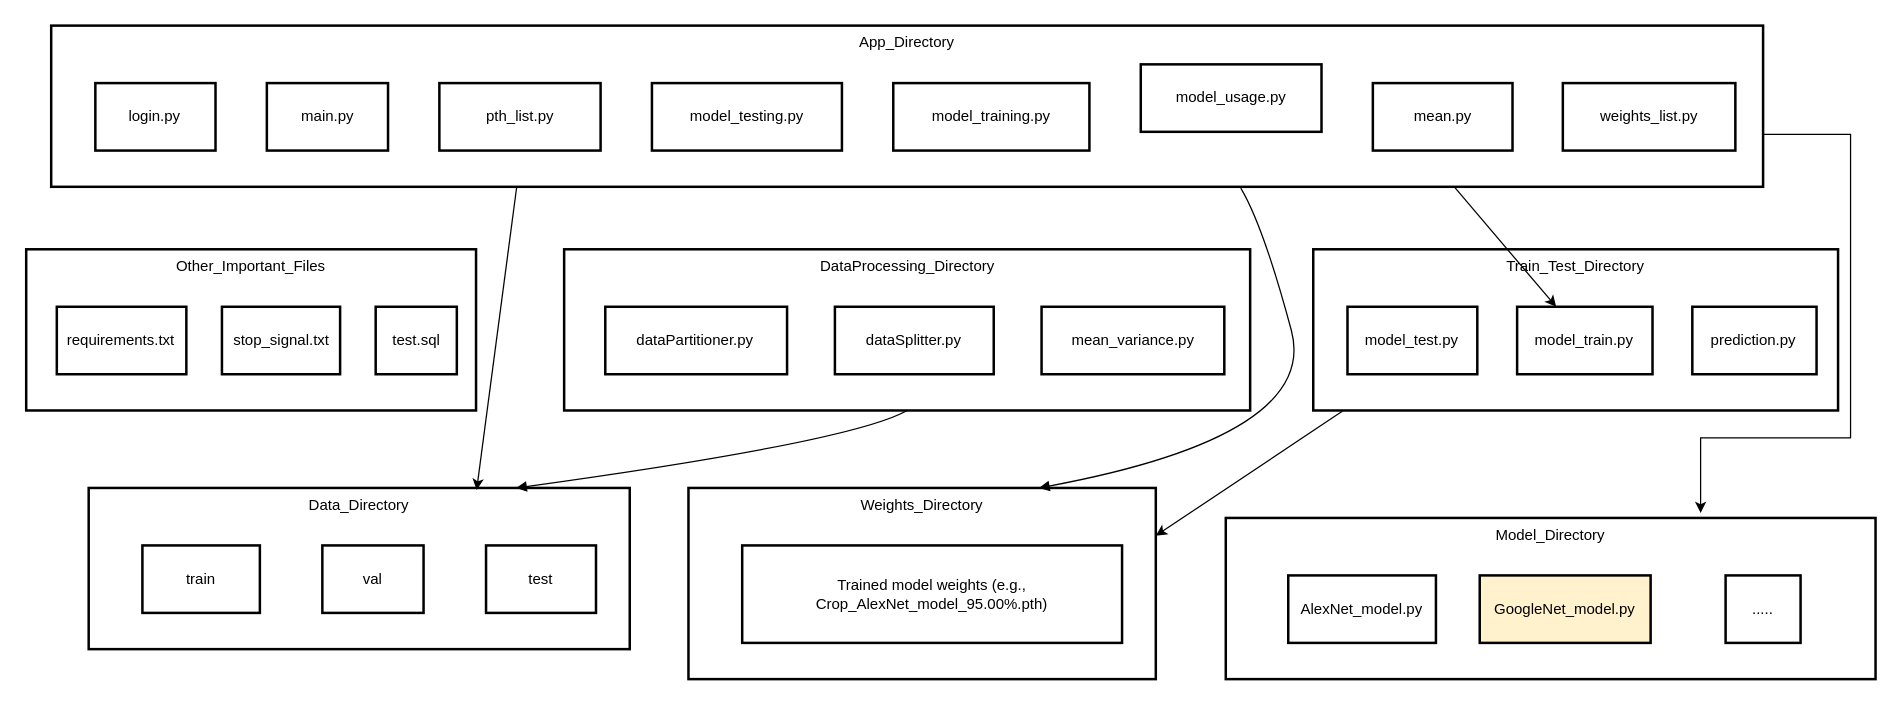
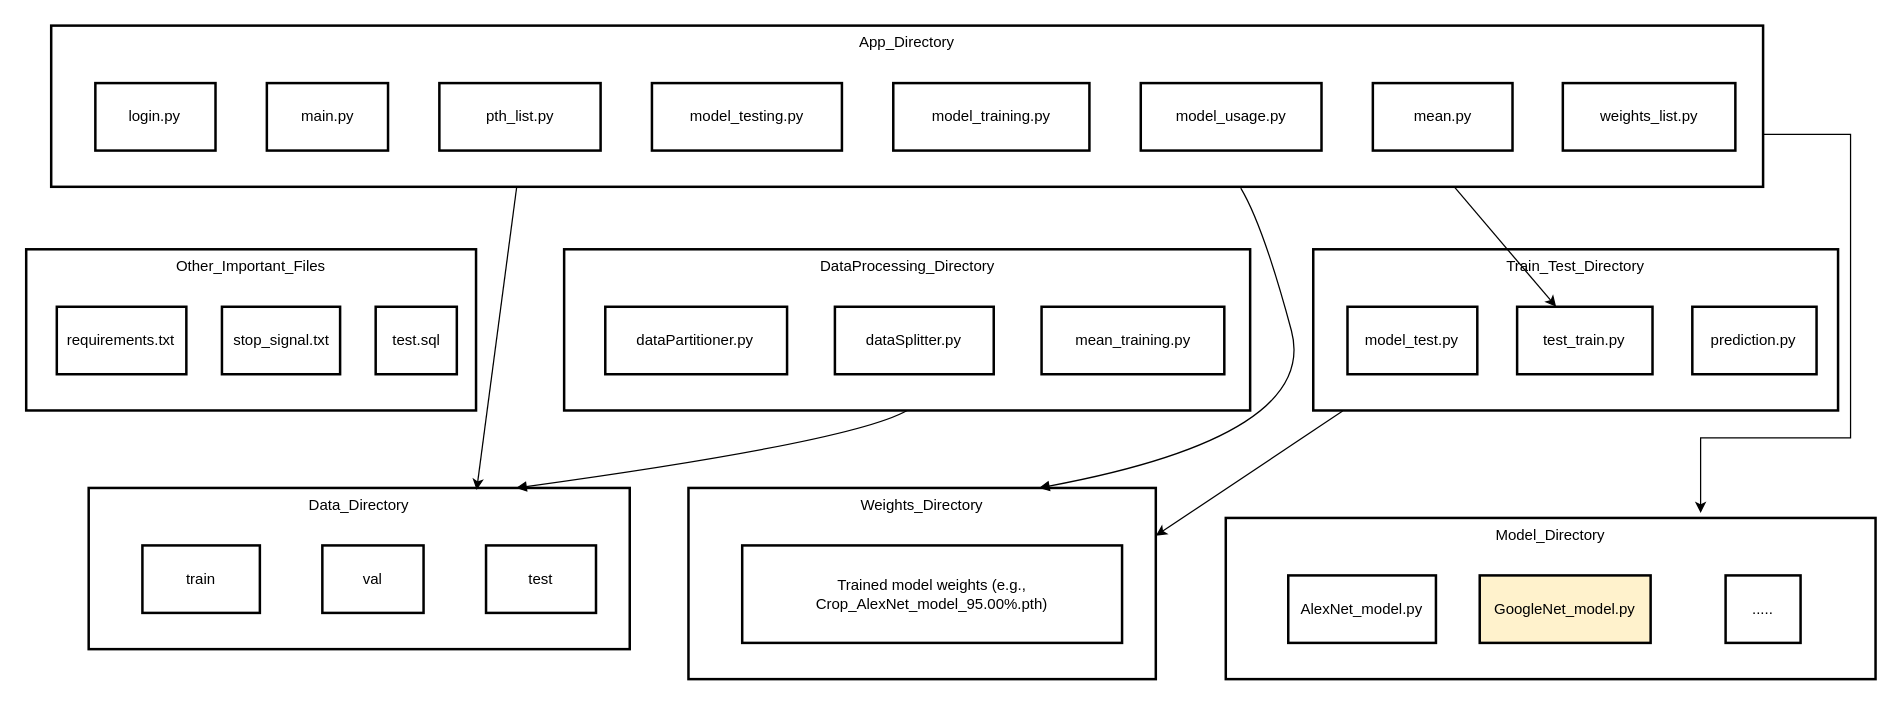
node "model_usage.py": moved (1231, 98) -> (1231, 117)
node "mean_variance.py": label "mean_variance.py" -> "mean_training.py"
node "model_train.py": label "model_train.py" -> "test_train.py"
